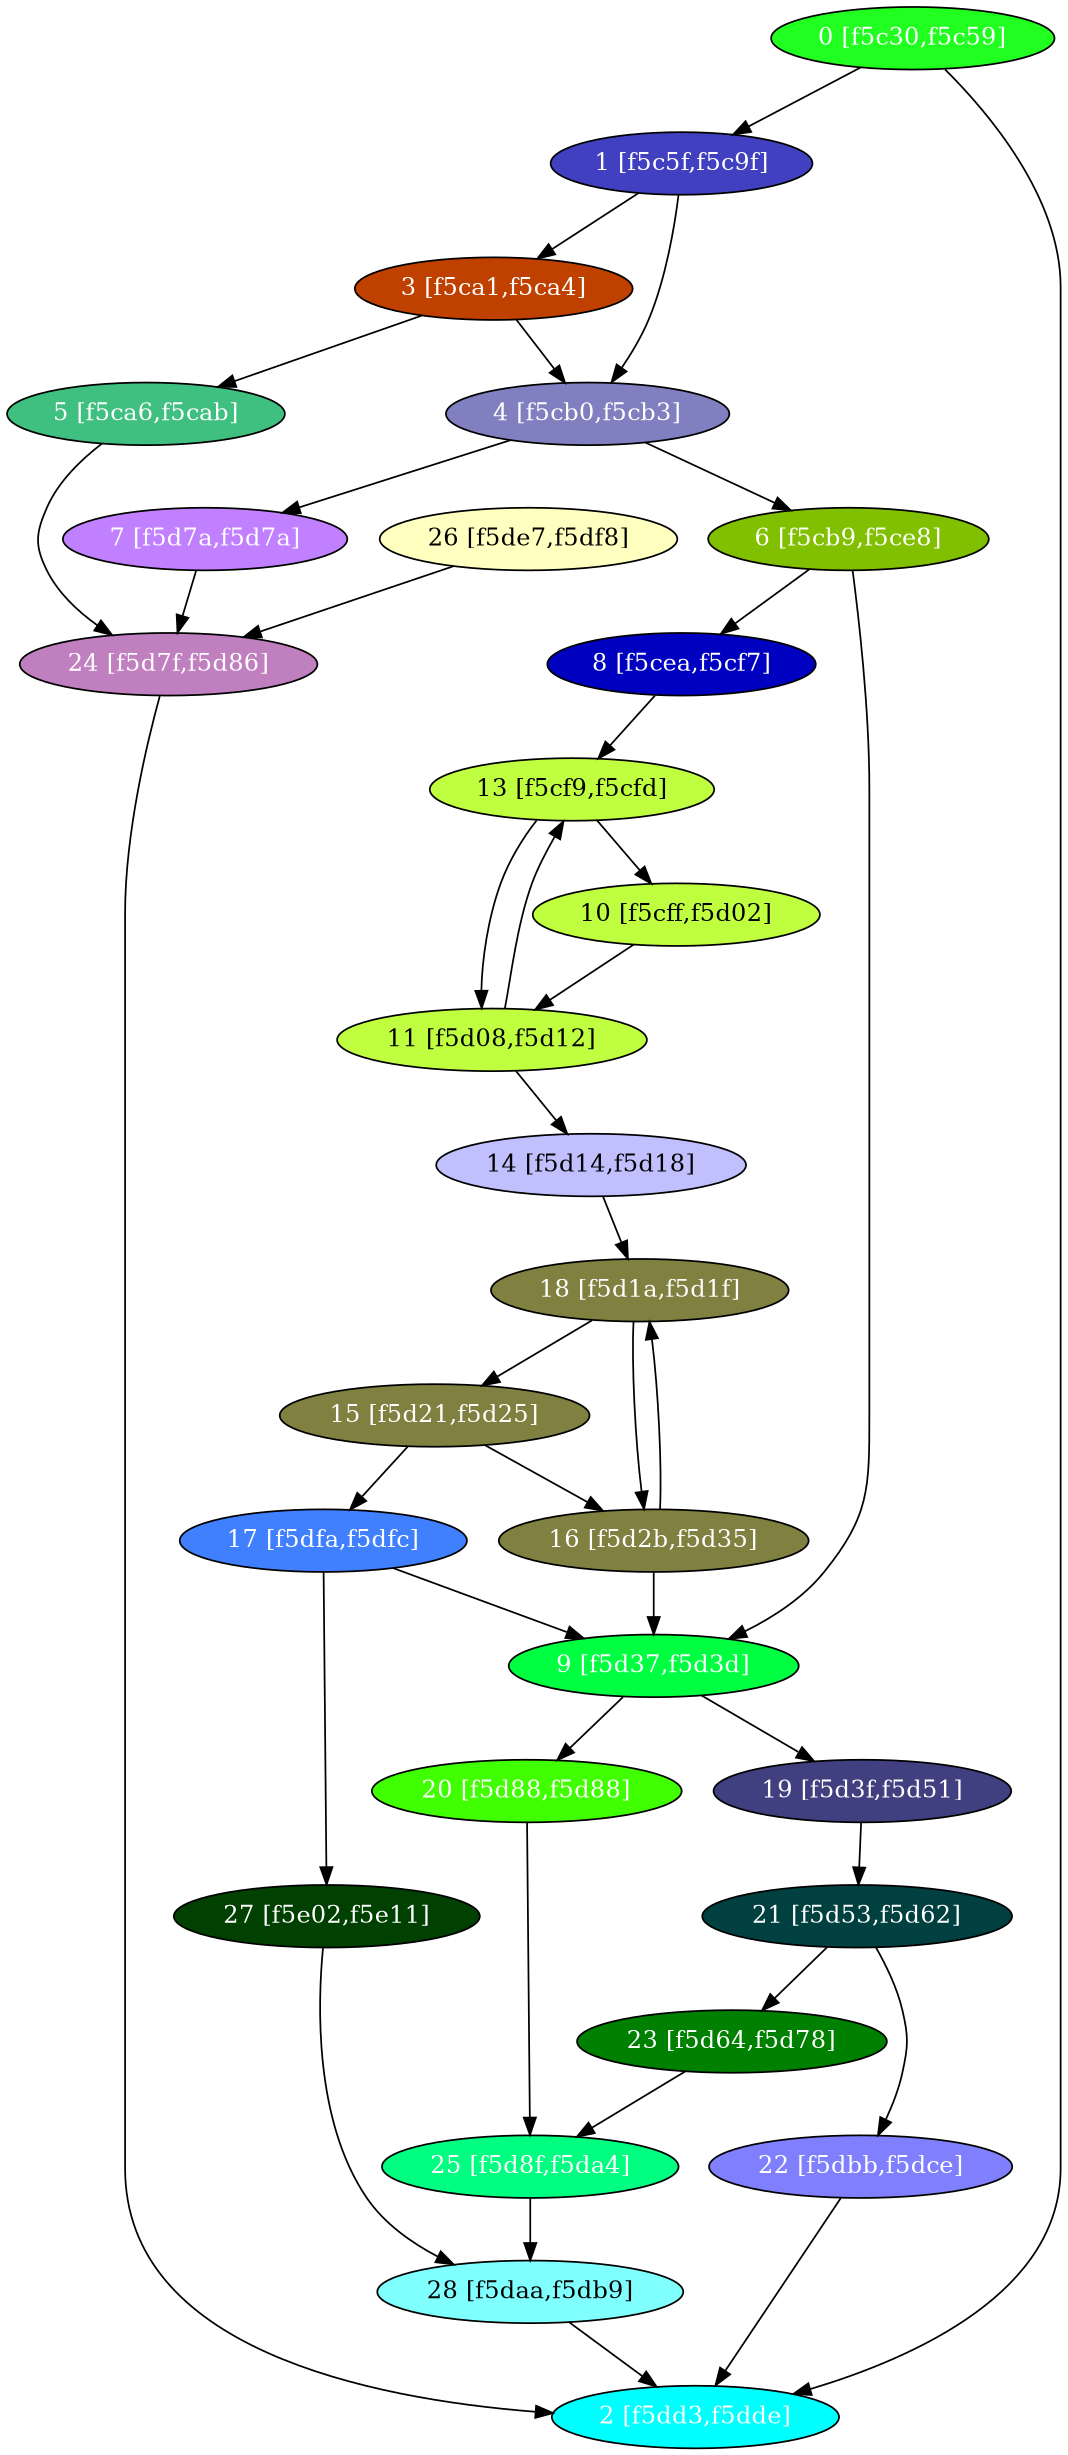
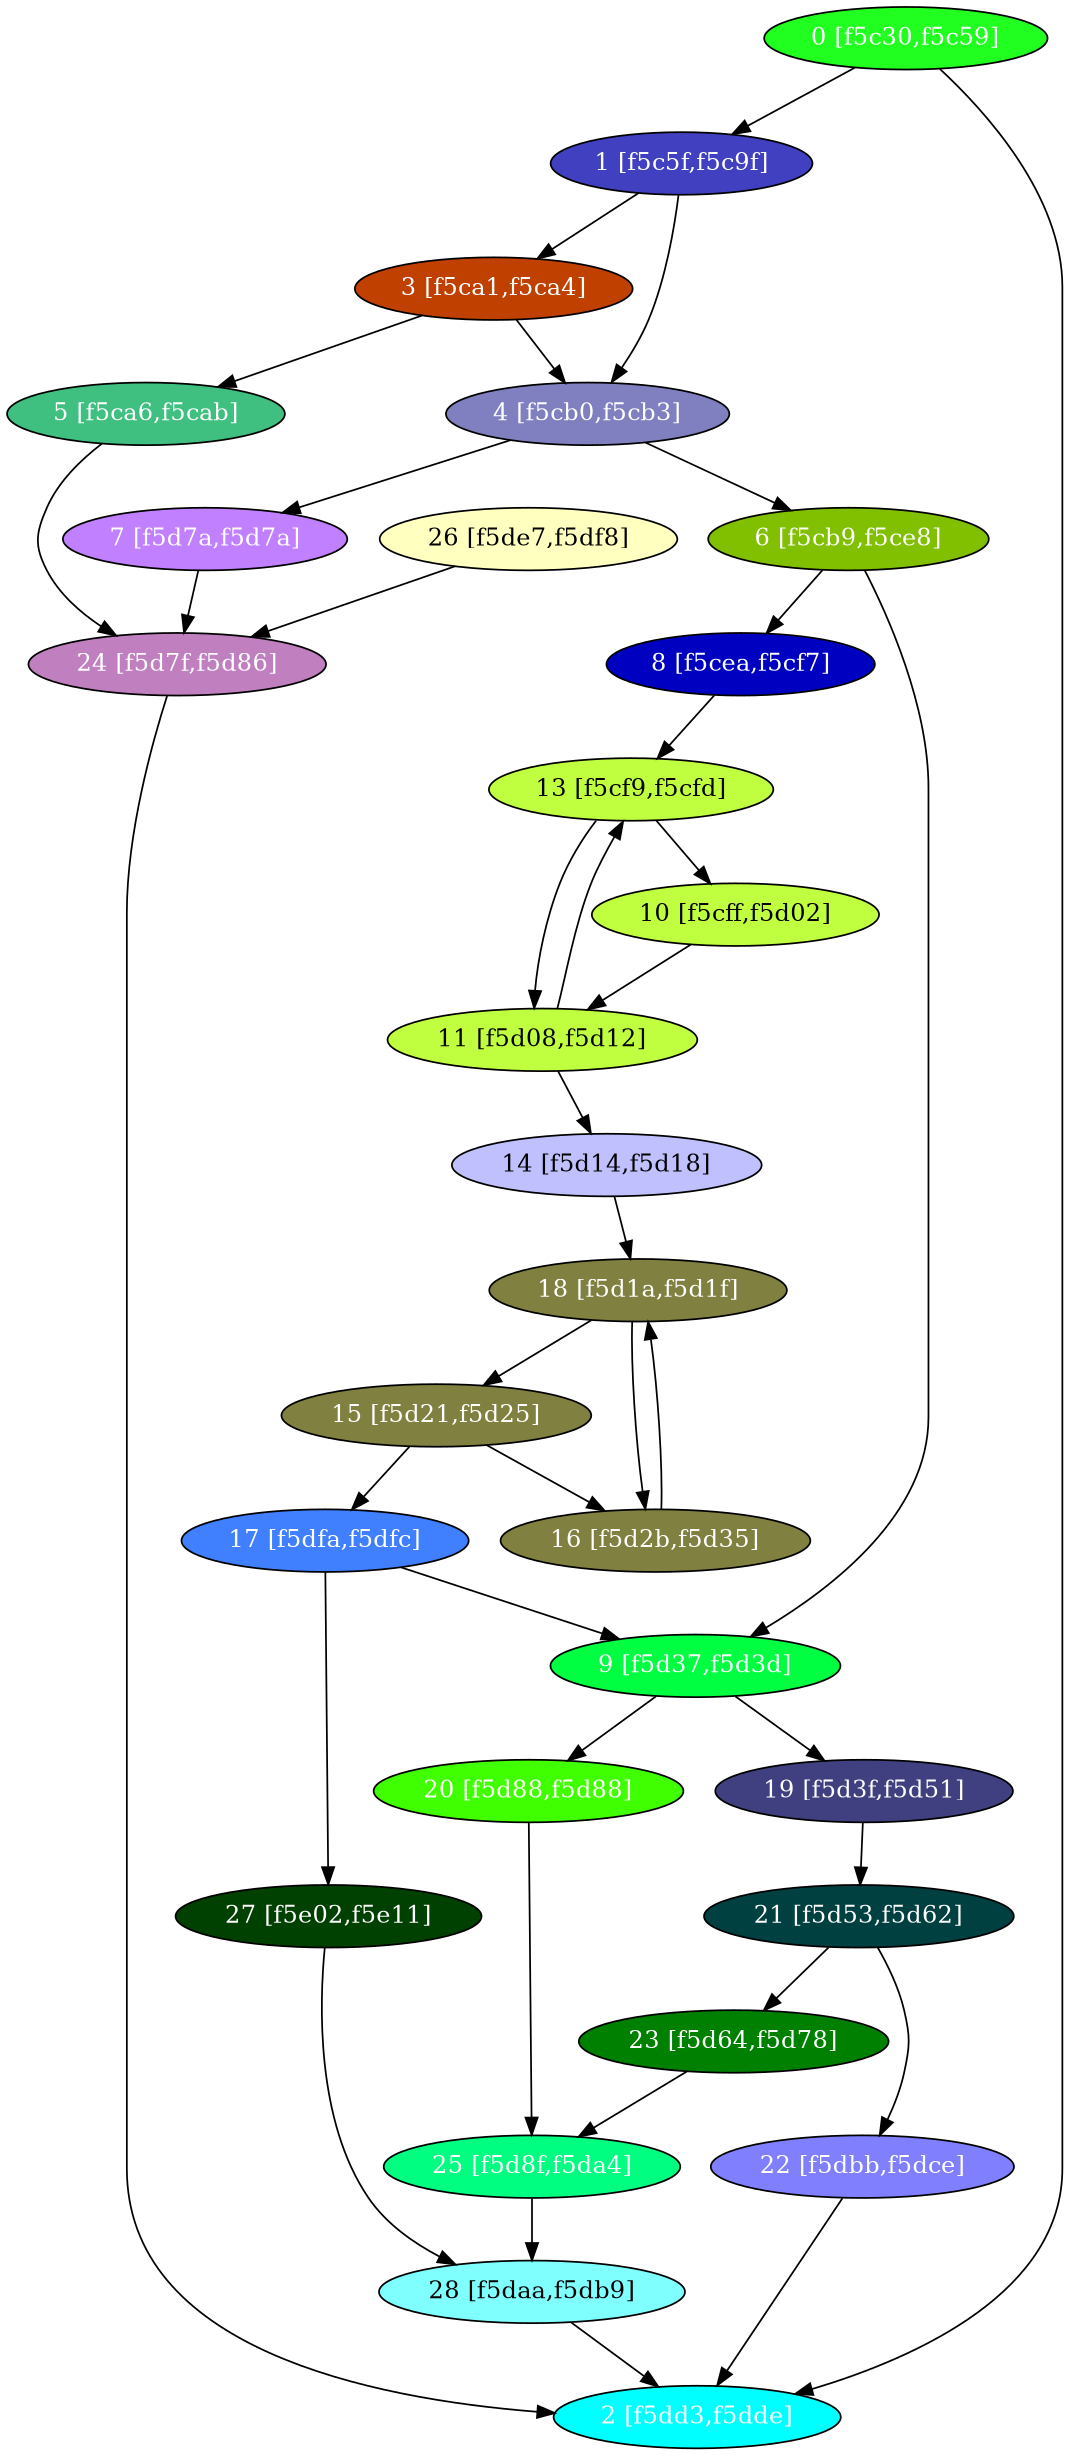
edge "16 [f5d2b,f5d35]" -> "9 [f5d37,f5d3d]": removed
